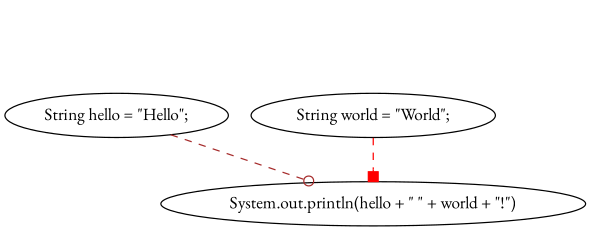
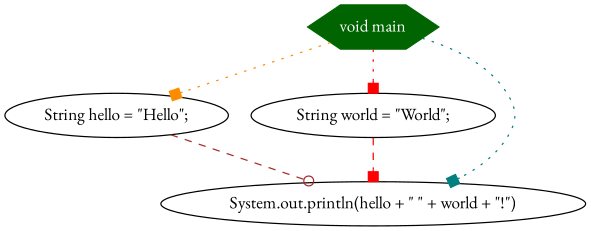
node "void main": added
